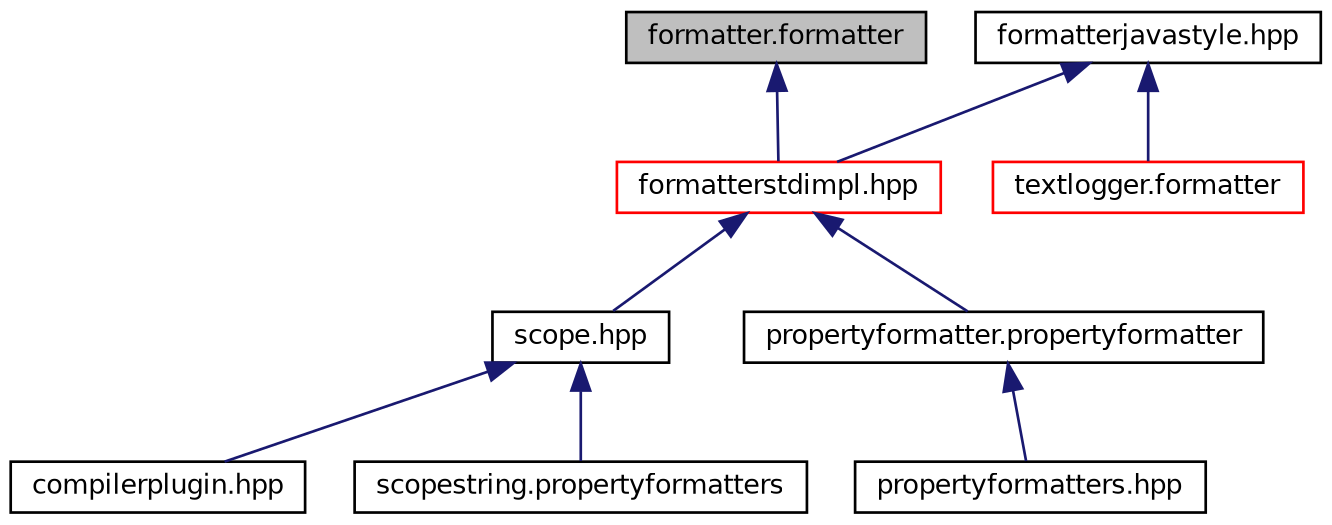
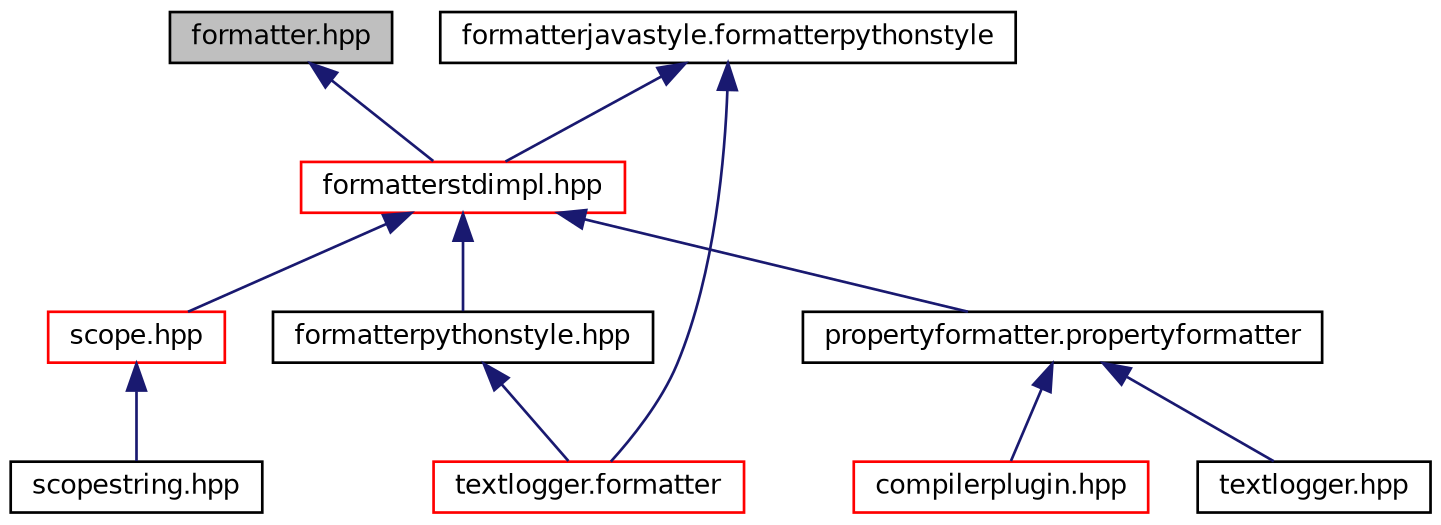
node "formatter.formatter": label "formatter.formatter" -> "formatter.hpp"
node "formatterjavastyle.hpp": label "formatterjavastyle.hpp" -> "formatterjavastyle.formatterpythonstyle"
node "formatterpythonstyle.hpp": added
node "scope.hpp": color black -> red
edge "compilerplugin.hpp" -> "scope.hpp": now "compilerplugin.hpp" -> "propertyformatter.propertyformatter"
node "compilerplugin.hpp": color black -> red
node "scopestring.propertyformatters": label "scopestring.propertyformatters" -> "scopestring.hpp"
node "propertyformatters.hpp": label "propertyformatters.hpp" -> "textlogger.hpp"
